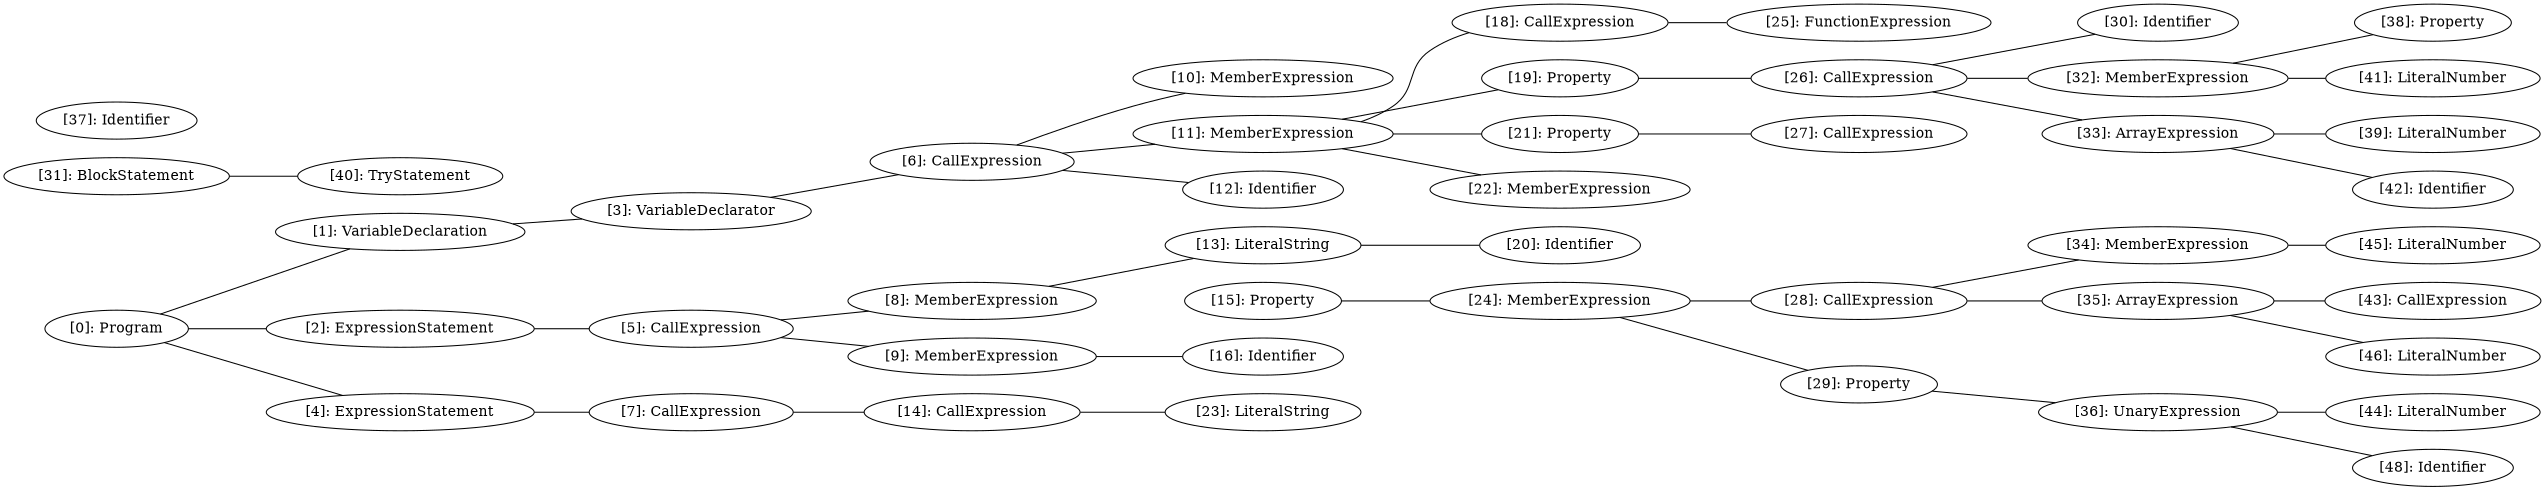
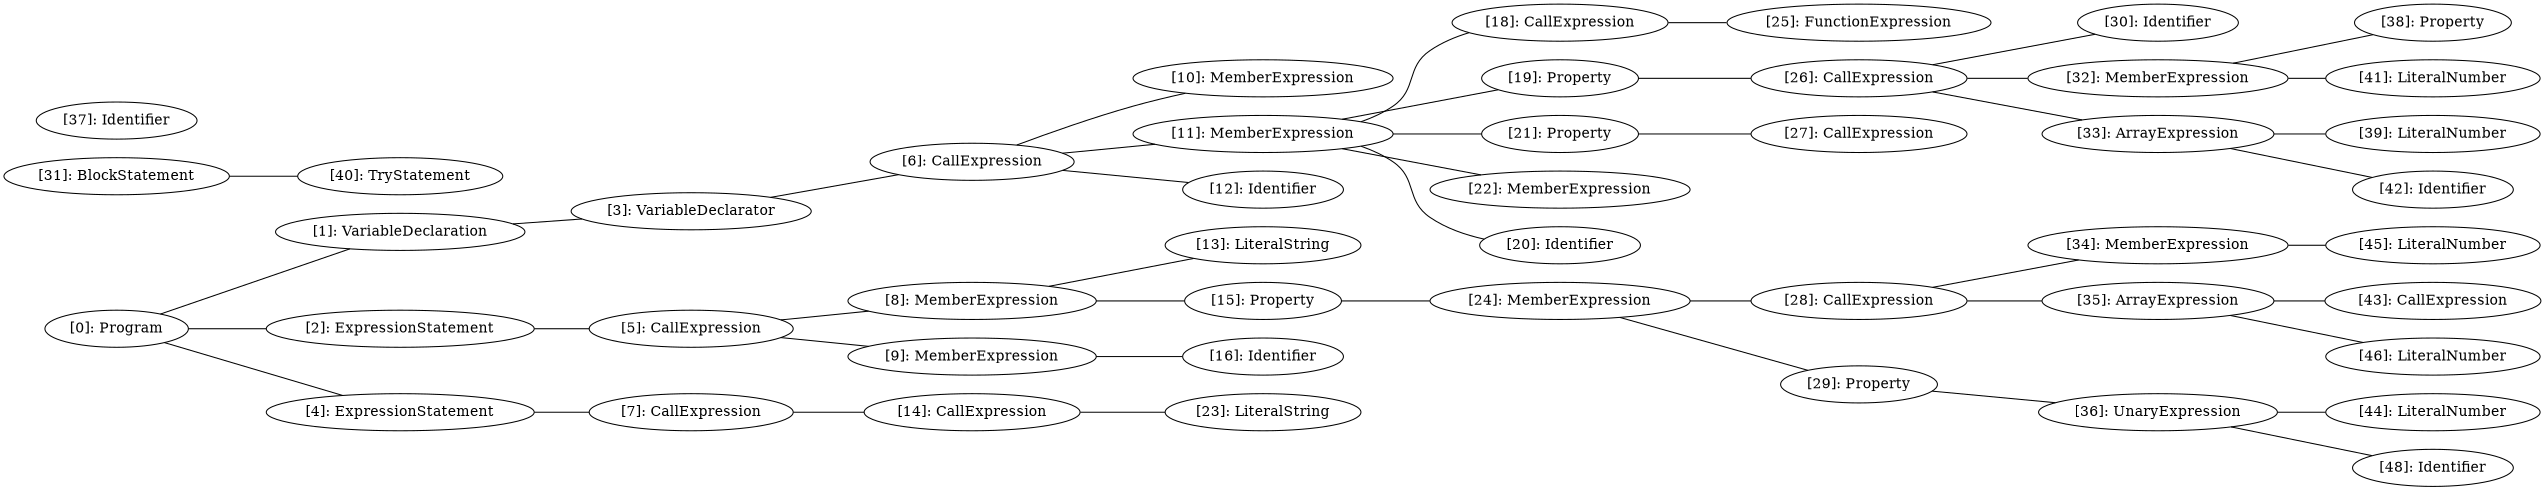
edge "[13]: LiteralString" -- "[20]: Identifier": now "[11]: MemberExpression" -- "[20]: Identifier"
edge "[8]: MemberExpression" -- "[15]: Property": added
